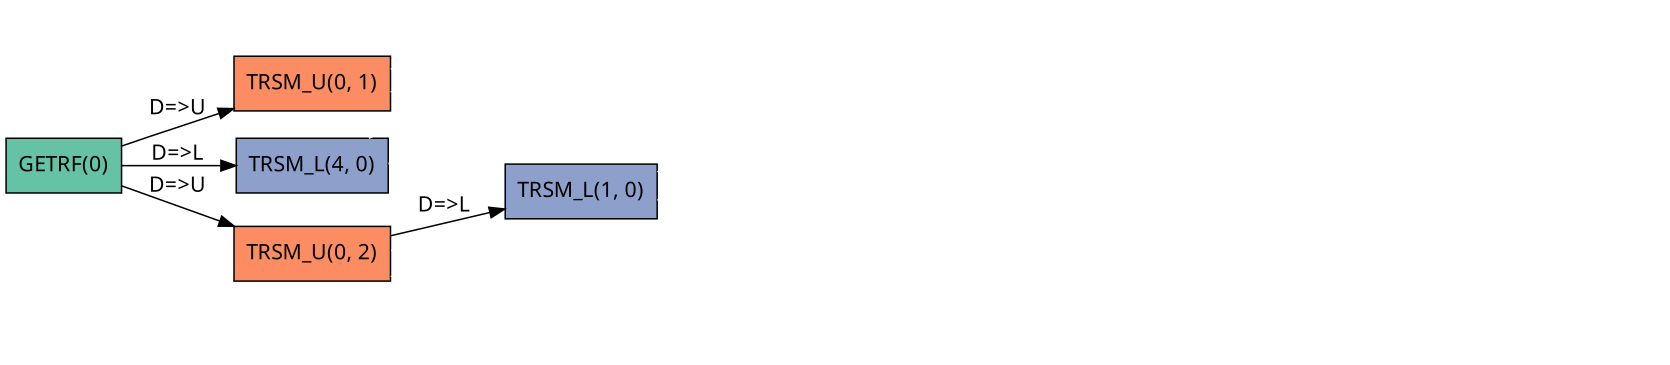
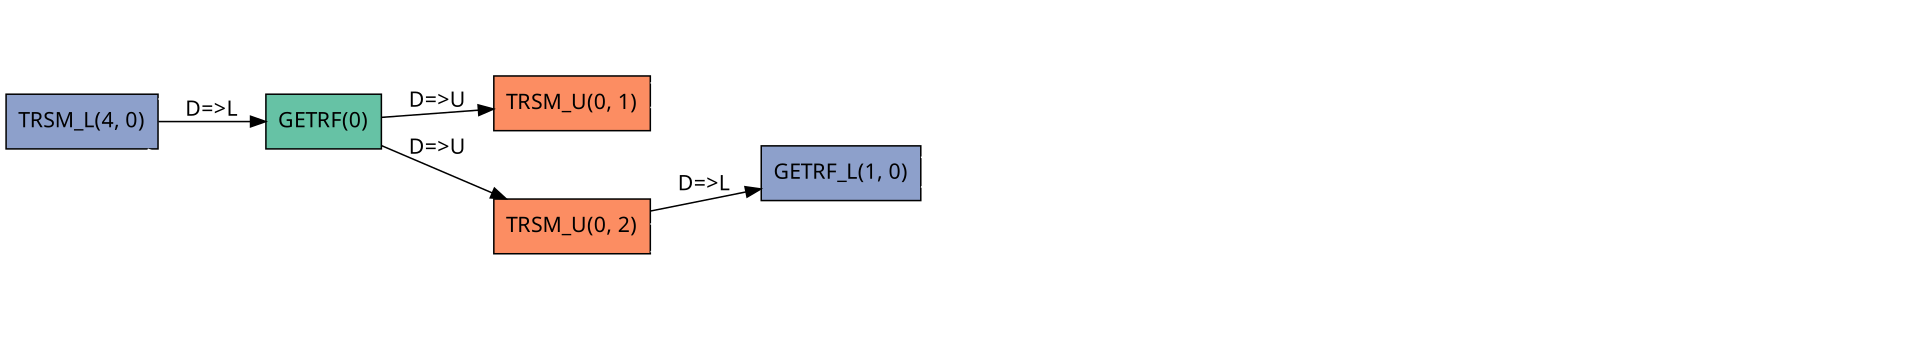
edge "GETRF(0)" -> "TRSM_L(4, 0)": reversed
node "TRSM_L(1, 0)": label "TRSM_L(1, 0)" -> "GETRF_L(1, 0)"
